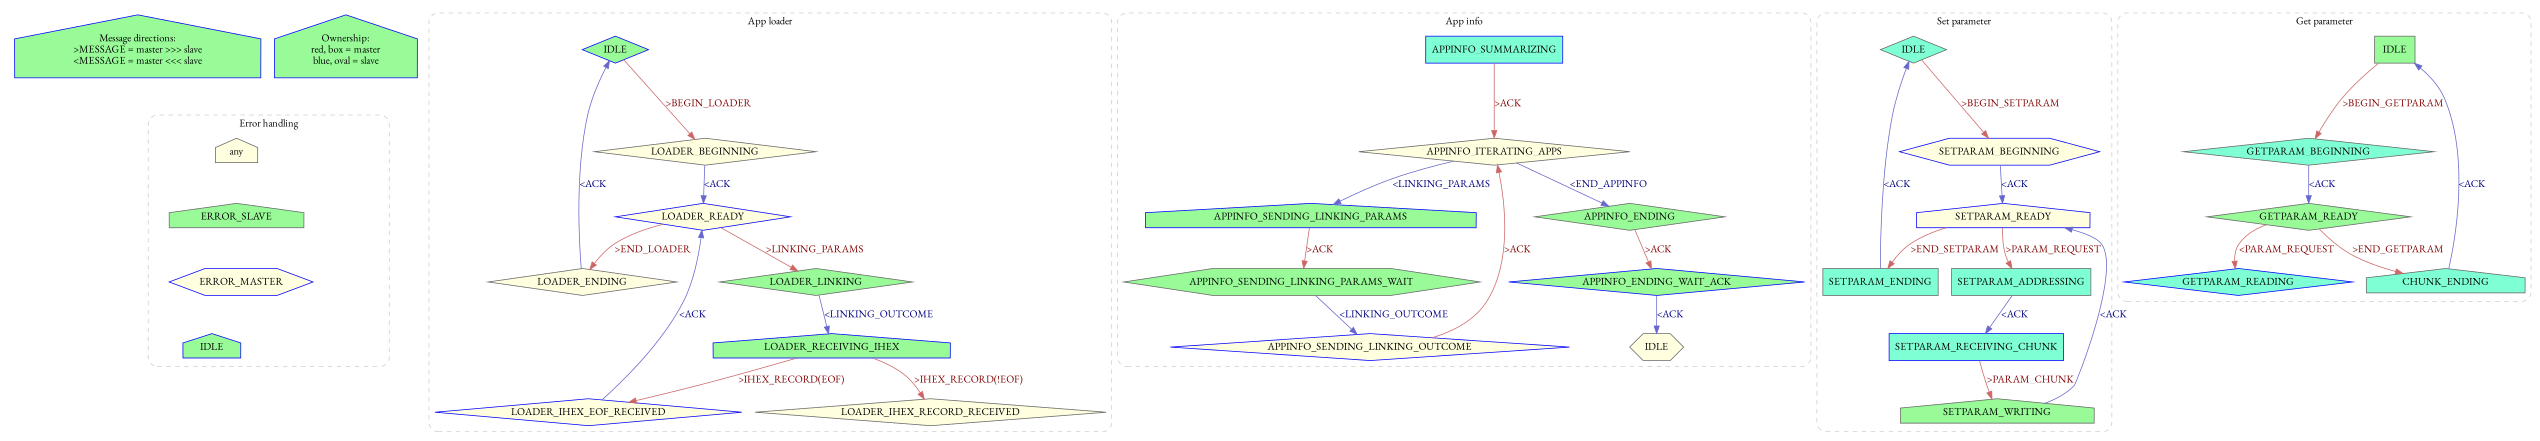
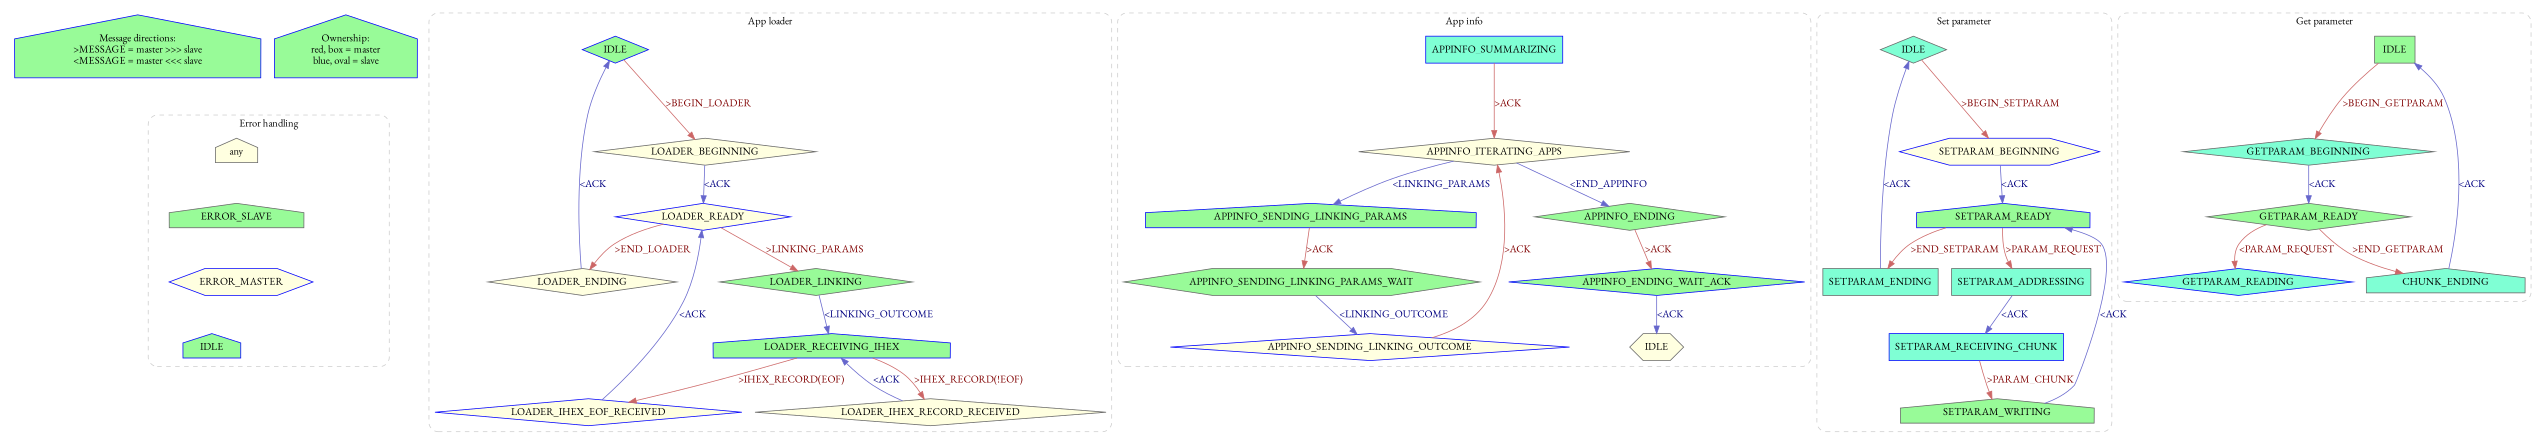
node "SETPARAM_READY": fillcolor lightyellow -> palegreen
edge "LOADER_IHEX_RECORD_RECEIVED" -> "LOADER_RECEIVING_IHEX": added, label "<ACK"
